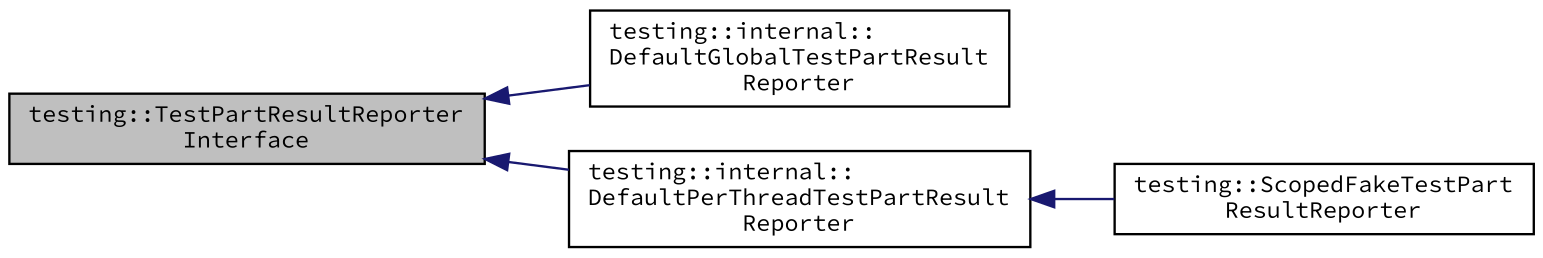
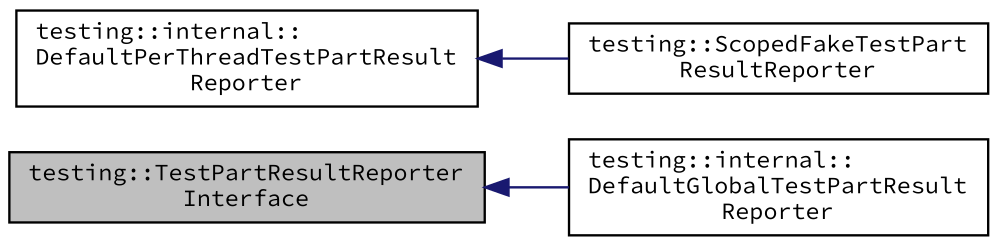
edge "testing::internal:: DefaultPerThreadTestPartResult Reporter" -> "testing::TestPartResultReporter Interface": removed
